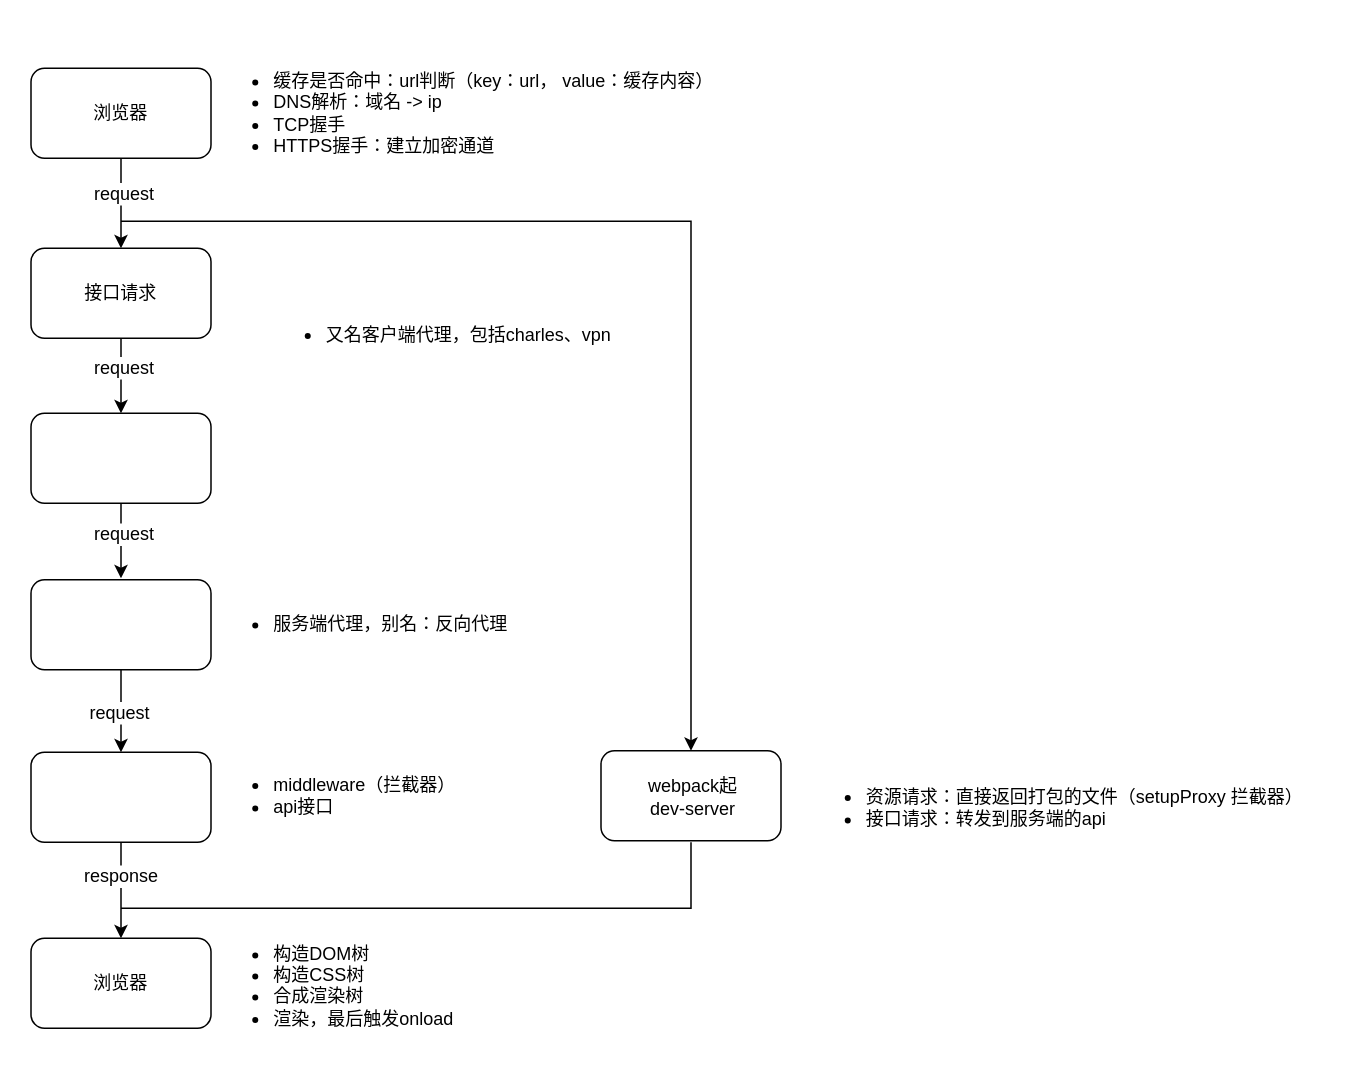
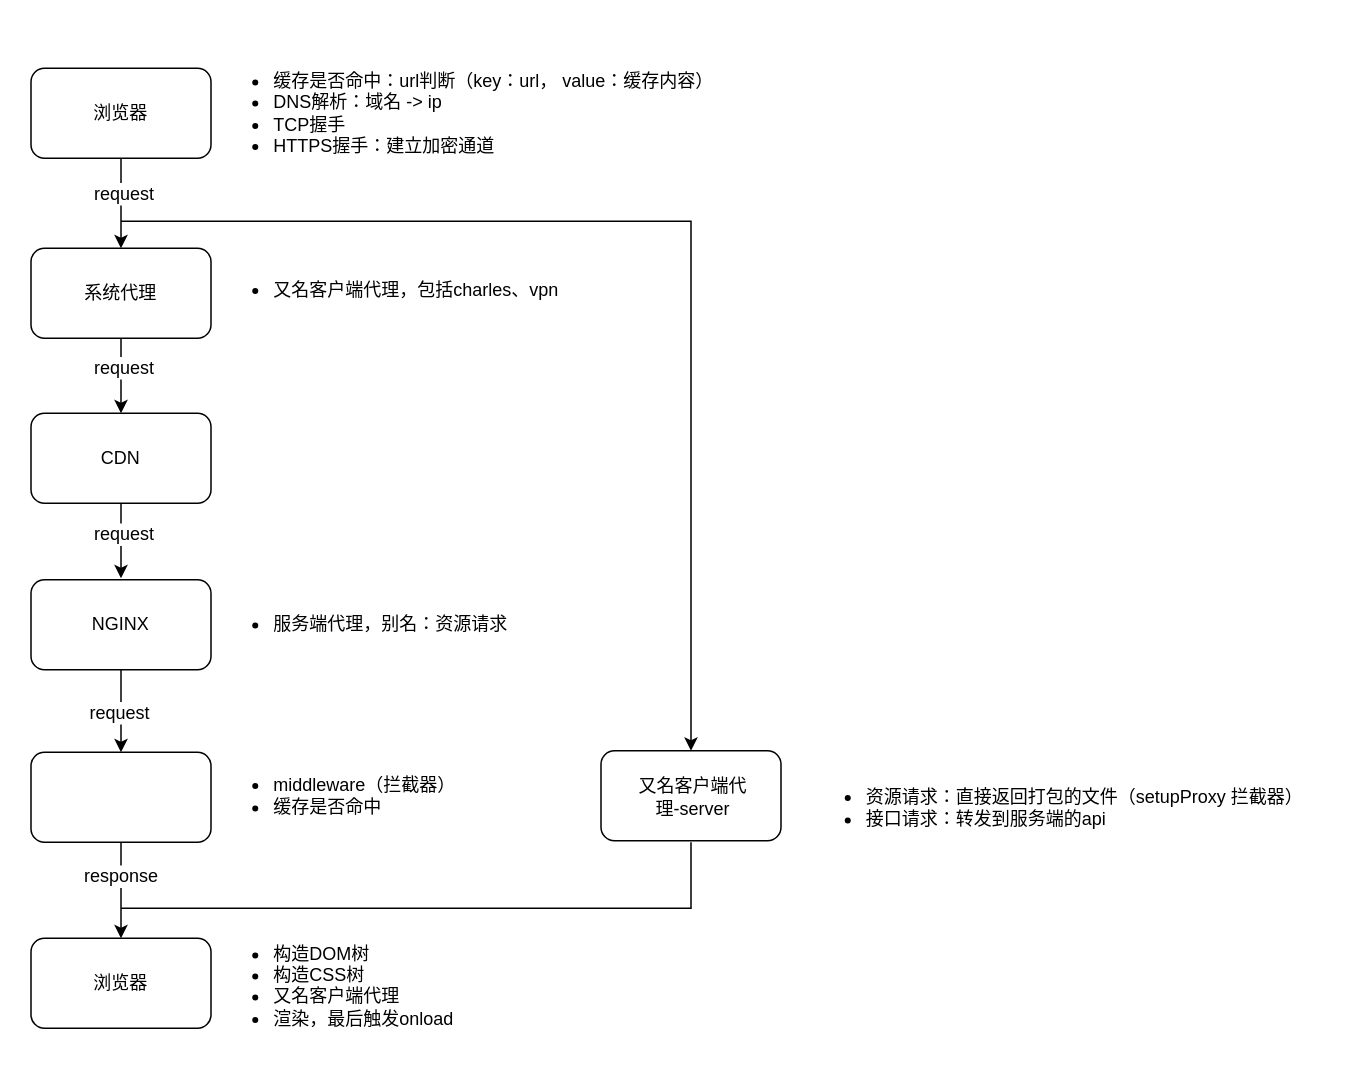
node "接口请求": label "接口请求" -> "系统代理"
node "又名客户端代理，包括charles、vpn": moved (608, 335) -> (556, 290)
node "CDN": added
node "NGINX": added
node "服务端代理，别名：反向代理": label "服务端代理，别名：反向代理" -> "服务端代理，别名：资源请求"
node "middleware（拦截器） api接口": label "middleware（拦截器） api接口" -> "middleware（拦截器） 缓存是否命中"
node "webpack起dev-server": label "webpack起dev-server" -> "又名客户端代理-server"
node "构造DOM树 构造CSS树 合成渲染树 渲染，最后触发onload": label "构造DOM树 构造CSS树 合成渲染树 渲染，最后触发onload" -> "构造DOM树 构造CSS树 又名客户端代理 渲染，最后触发onload"
